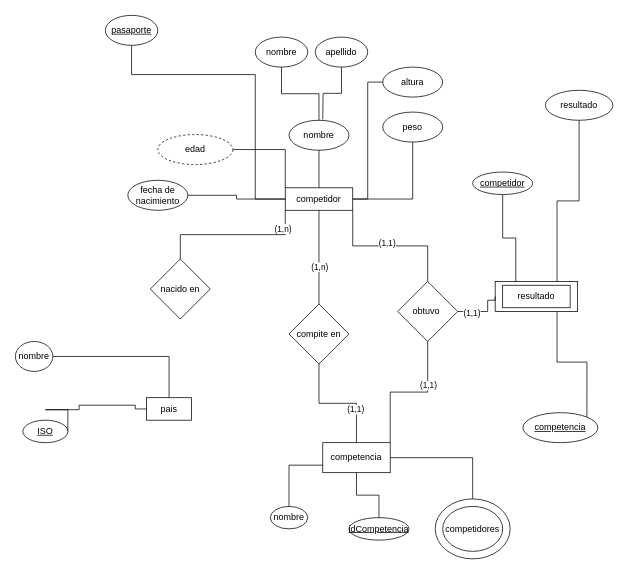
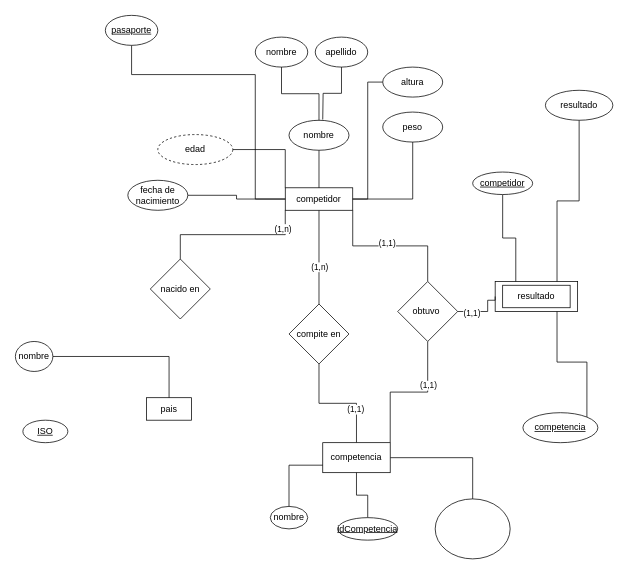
edge "pais" -- "ISO": removed
node "idCompetencia": moved (379, 529) -> (368, 529)
node "competidores": removed
